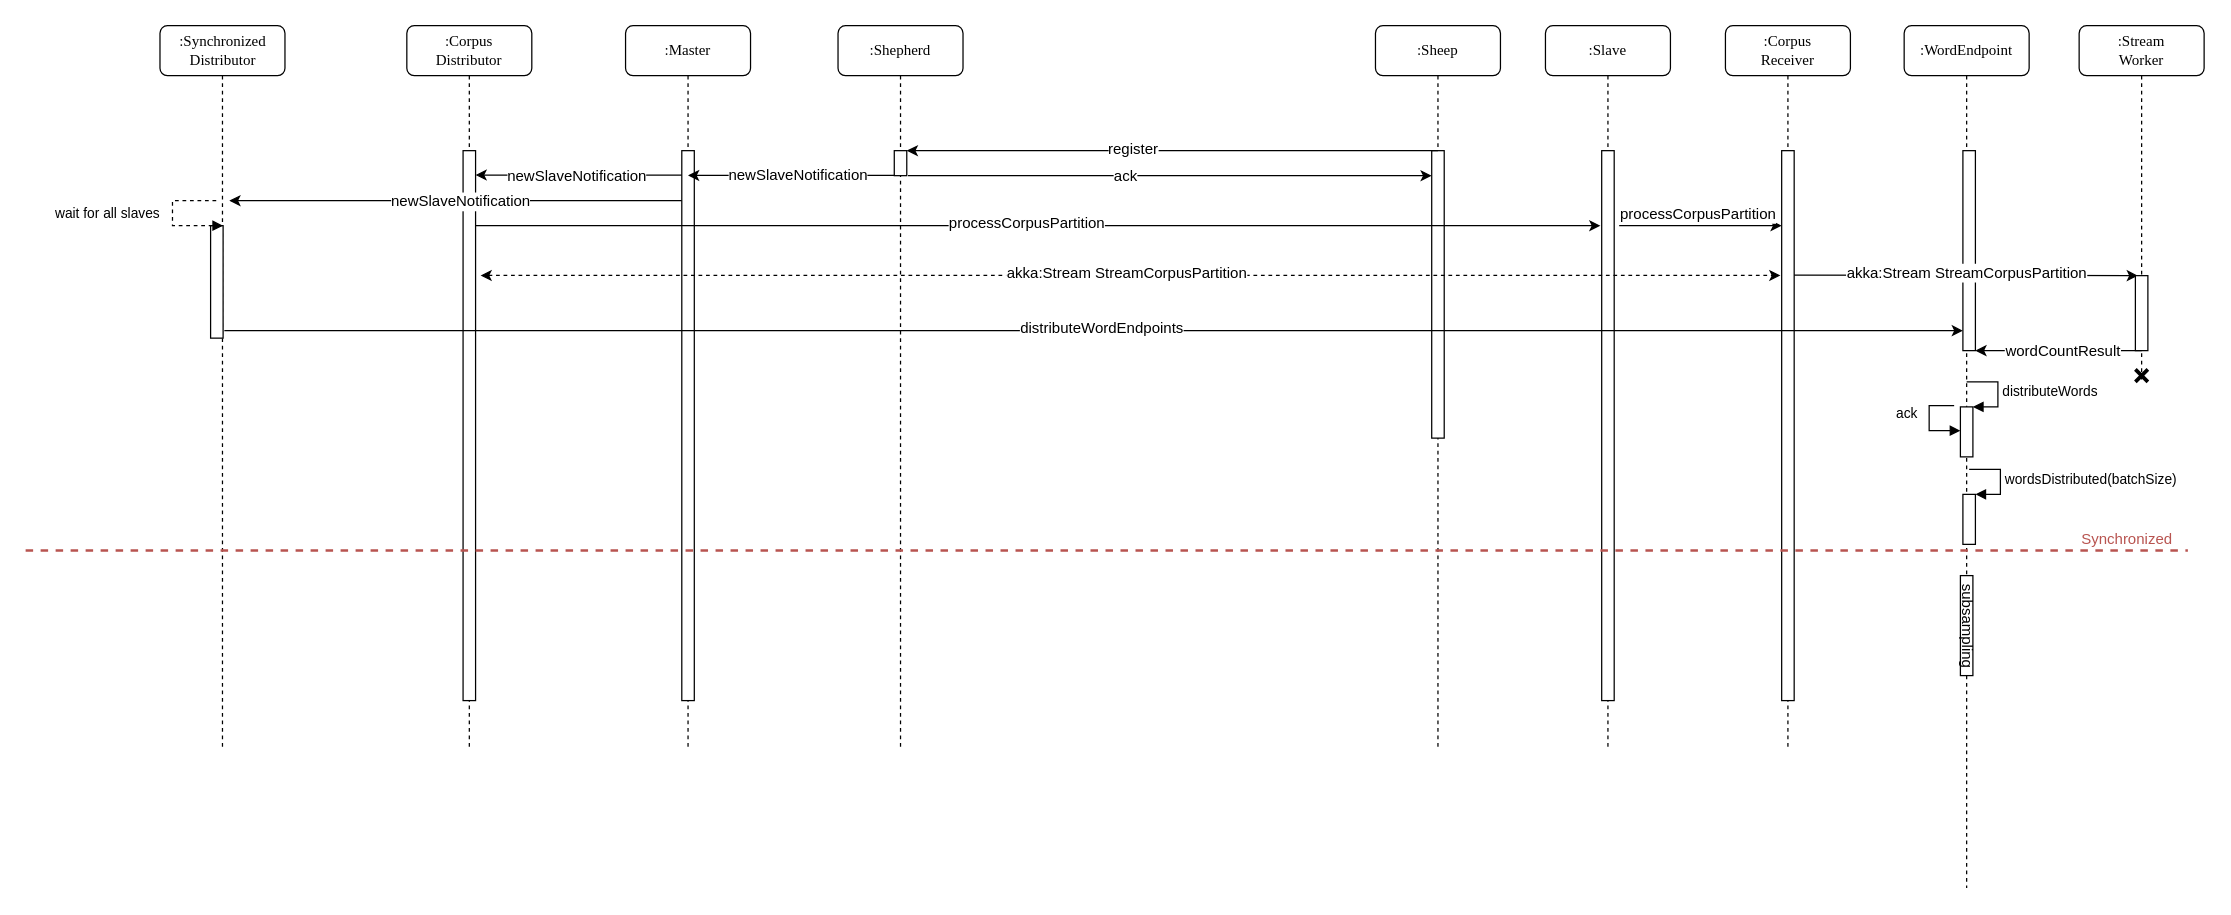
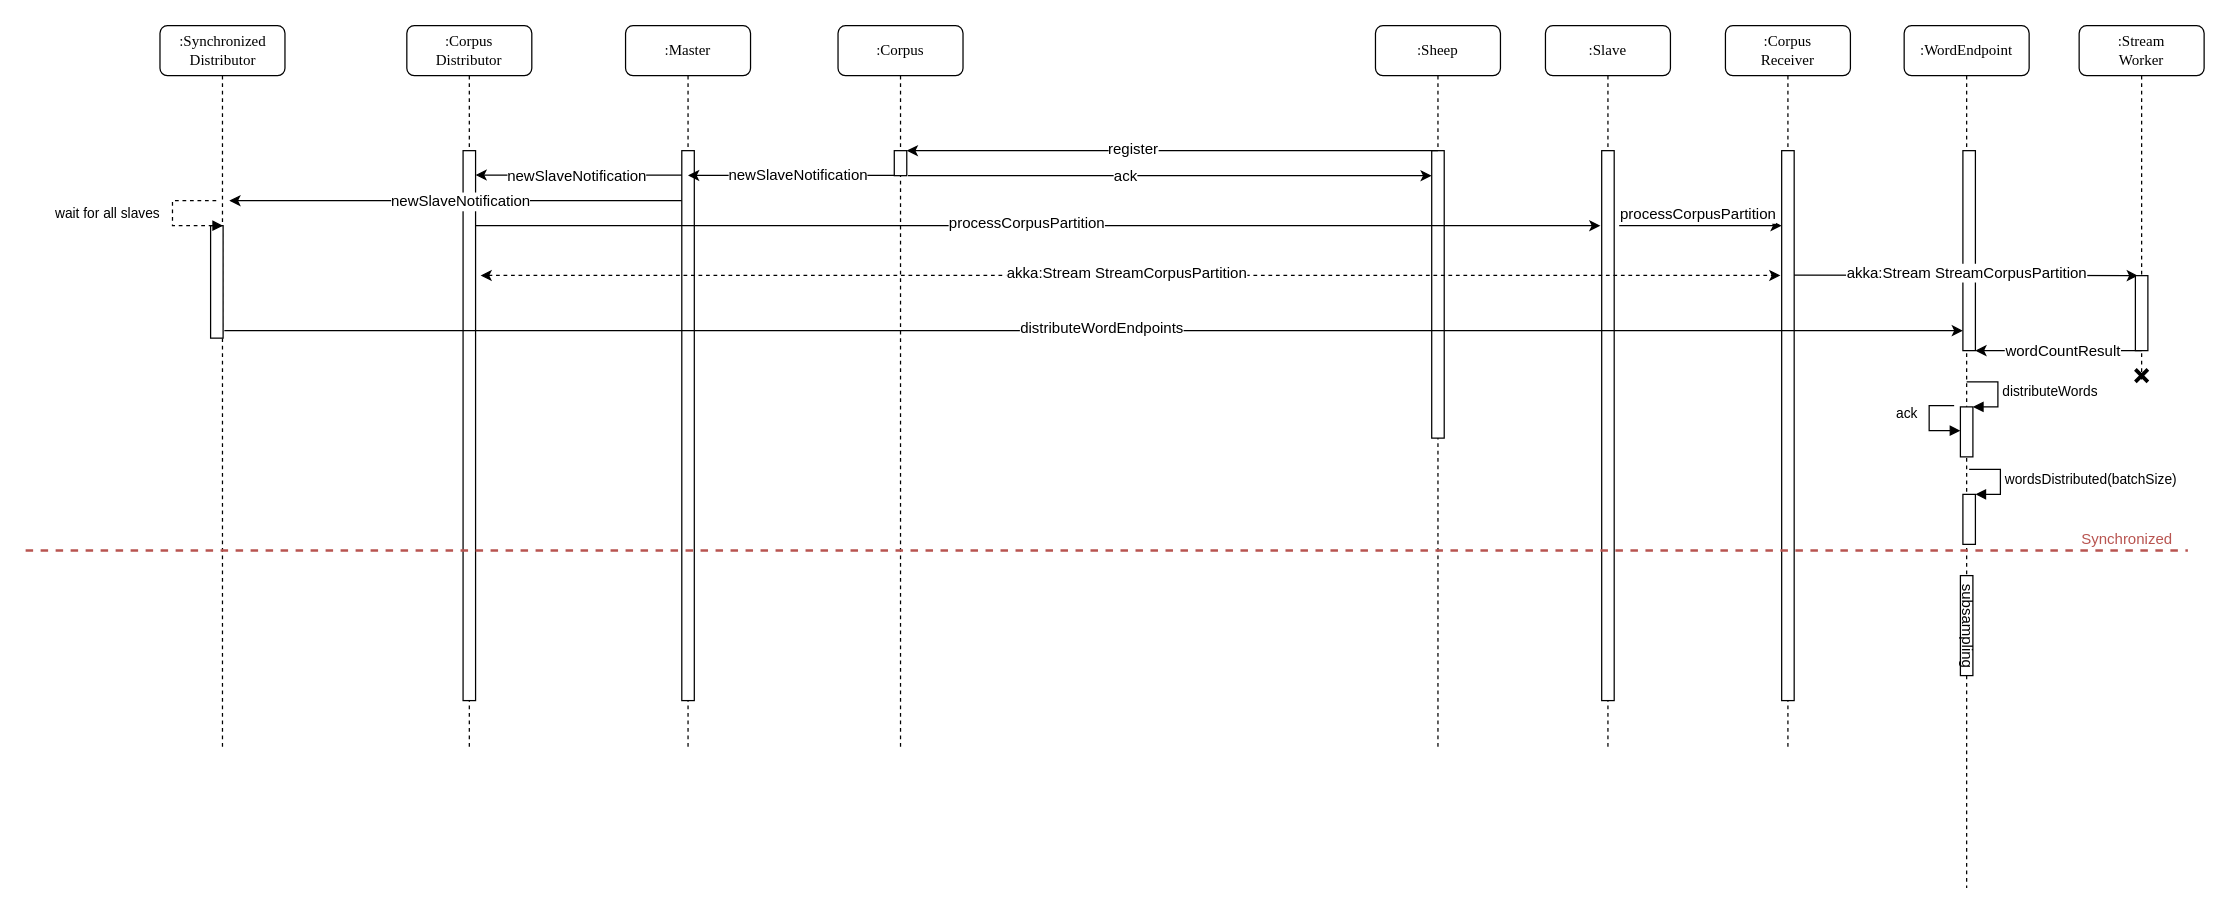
node ":Shepherd": label ":Shepherd" -> ":Corpus"
